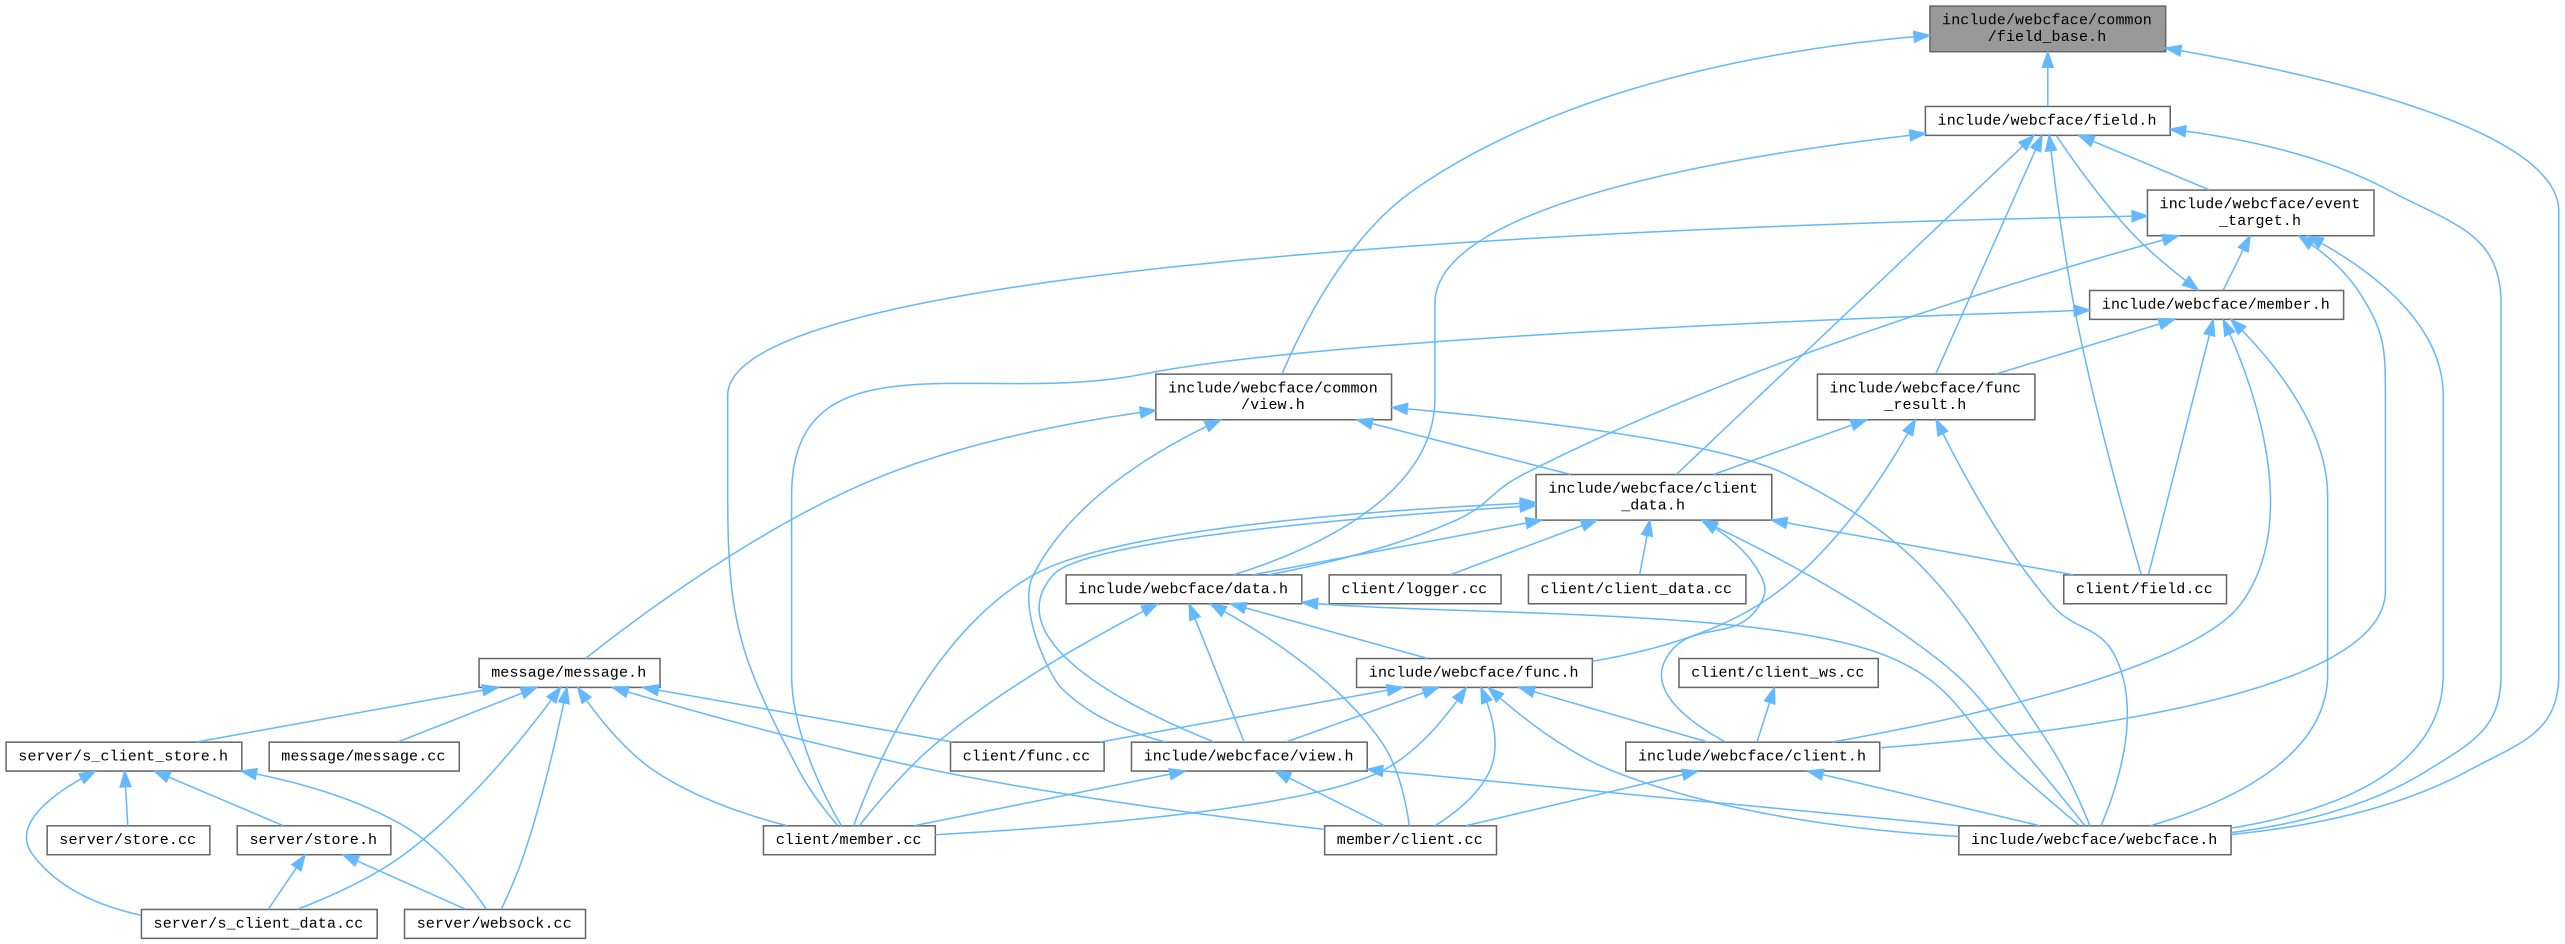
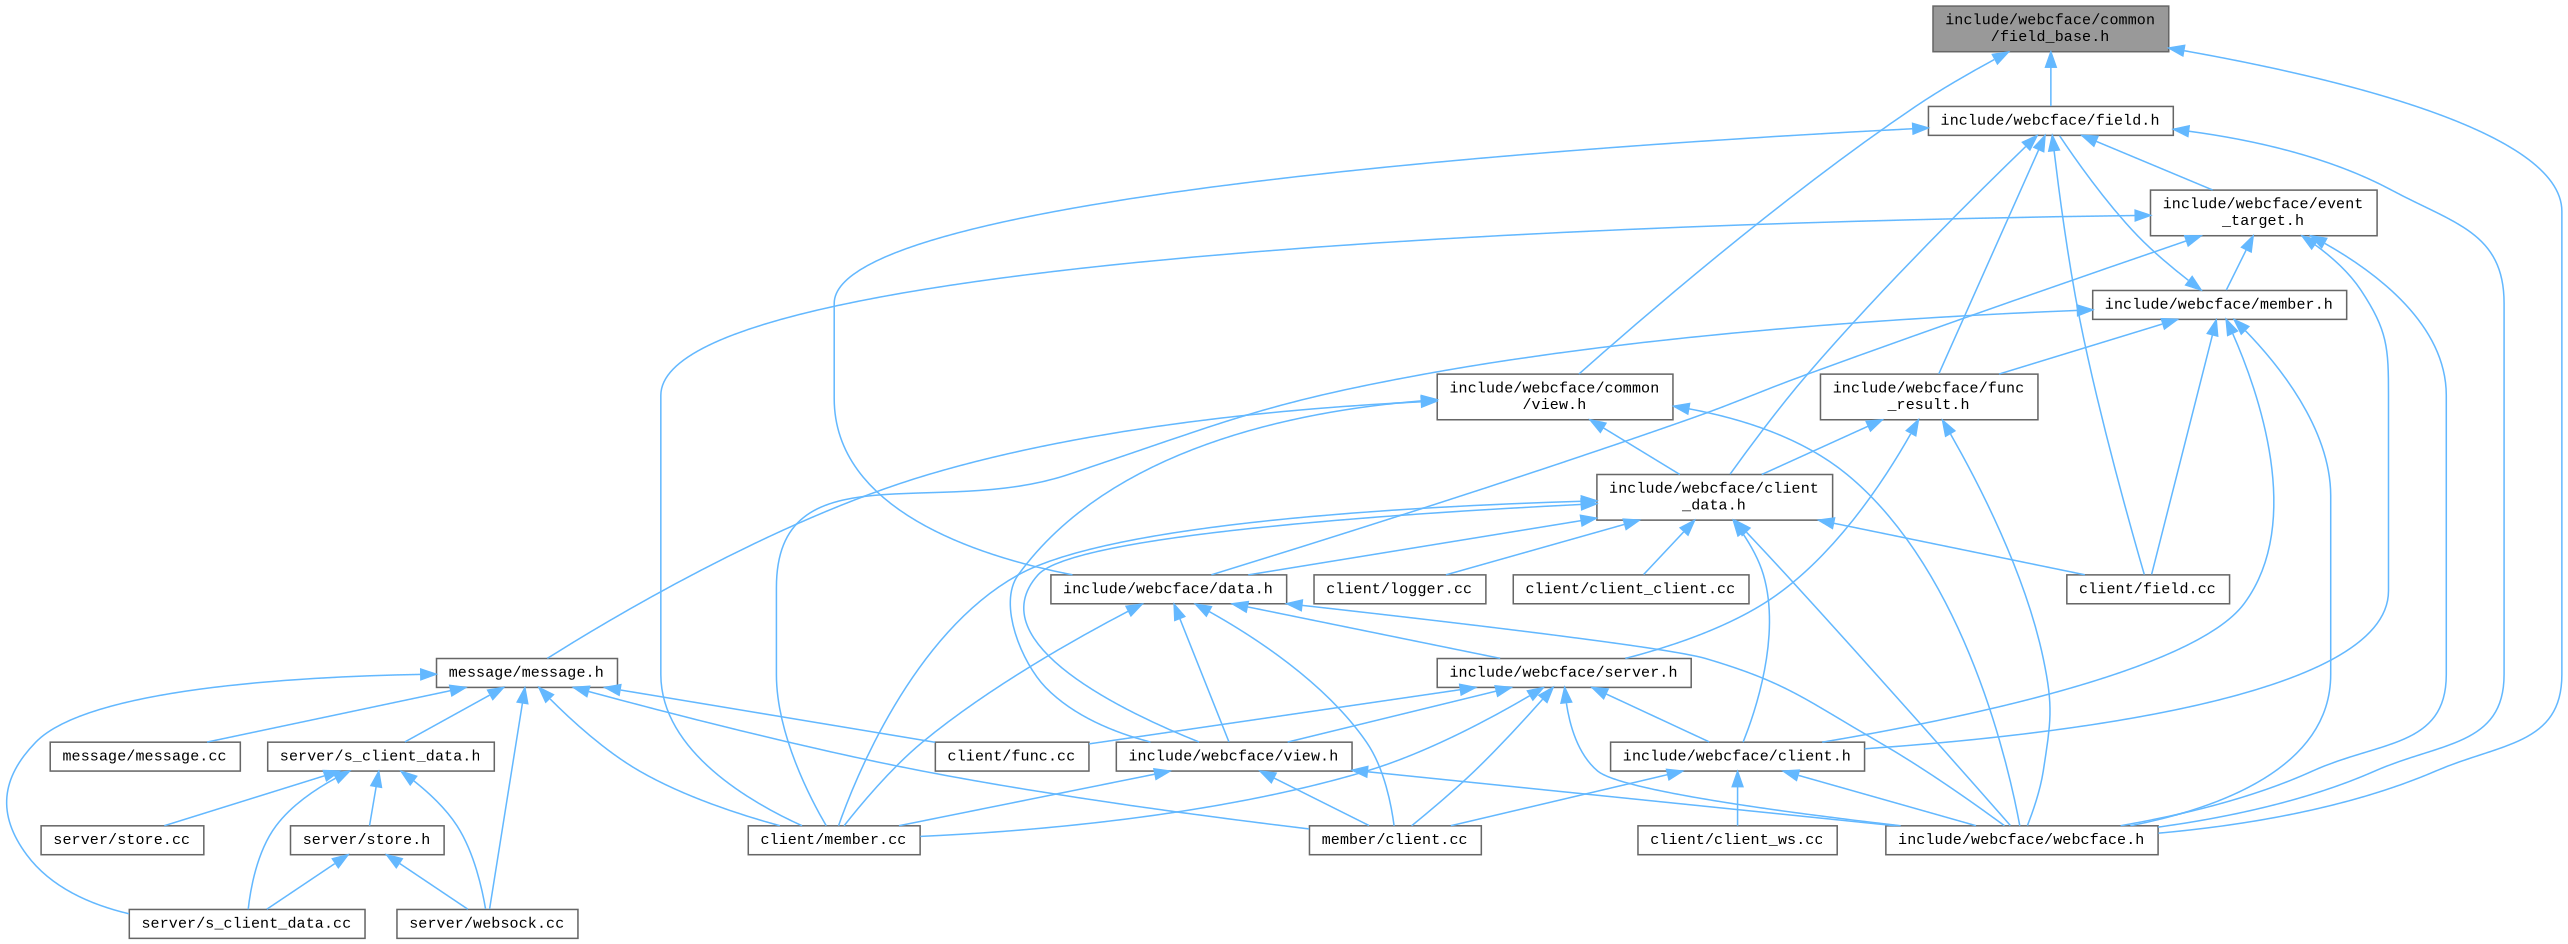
node "client/client_data.cc": label "client/client_data.cc" -> "client/client_client.cc"
node "include/webcface/func.h": label "include/webcface/func.h" -> "include/webcface/server.h"
edge "include/webcface/client.h" -> "client/client_ws.cc": reversed
node "server/s_client_store.h": label "server/s_client_store.h" -> "server/s_client_data.h"
